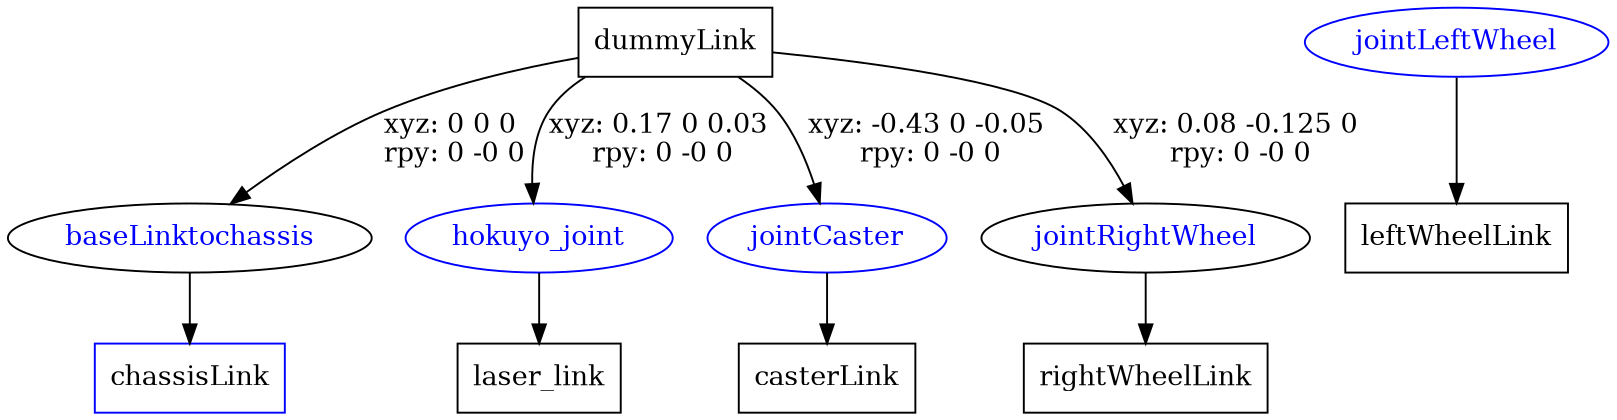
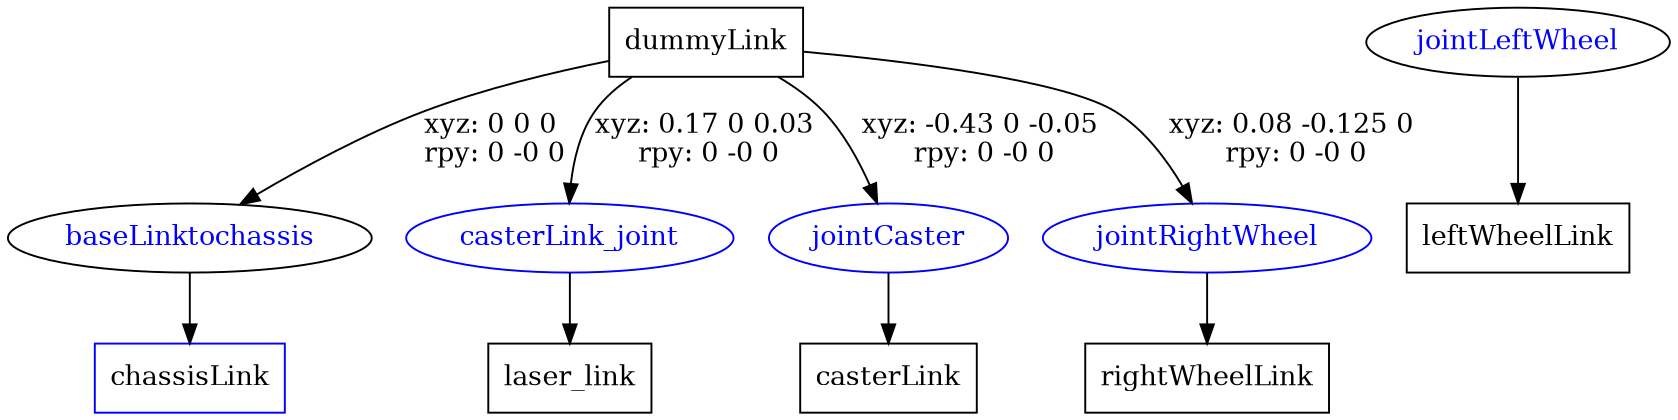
node "jointLeftWheel": color blue -> black
node "hokuyo_joint": label "hokuyo_joint" -> "casterLink_joint"
node "jointRightWheel": color black -> blue
